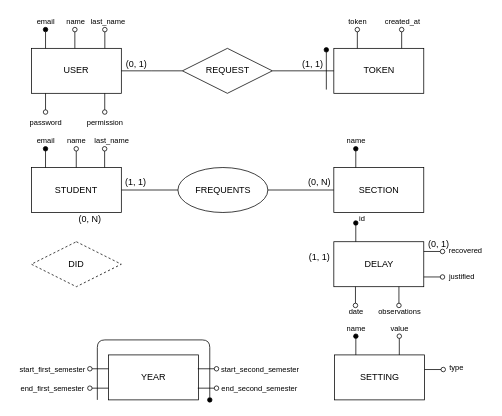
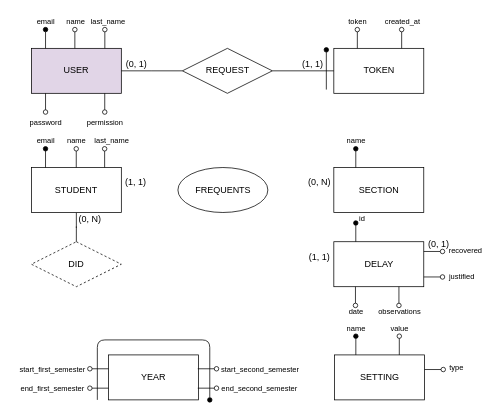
node "USER": fillcolor #ffffff -> #e1d5e7
edge "STUDENT" -- "FREQUENTS": removed
edge "FREQUENTS" -- "SECTION": removed
edge "STUDENT" -- "DID": added
